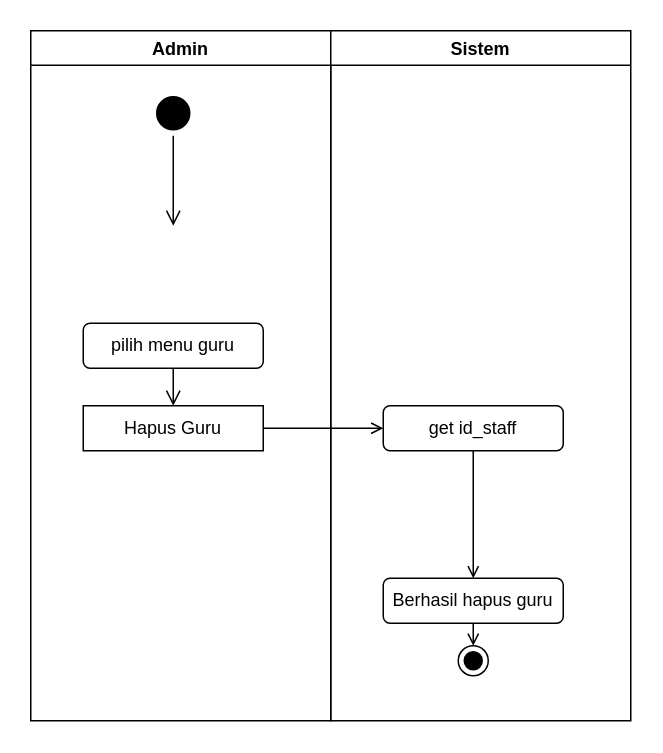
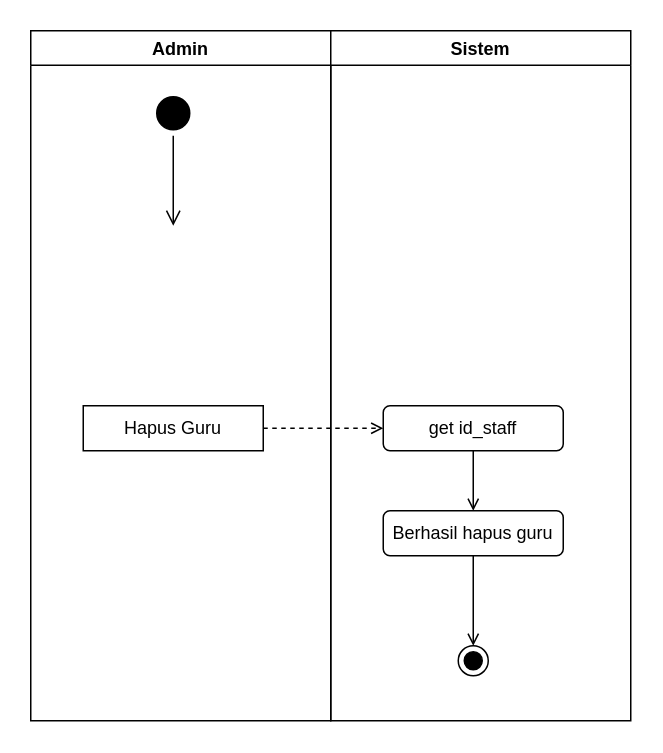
node "pilih menu guru": removed
edge "pilih menu guru" -> "Hapus Guru": removed
edge "Hapus Guru" -> "get id_staff": style solid -> dashed
node "Berhasil hapus guru": moved (473, 601) -> (473, 533)
